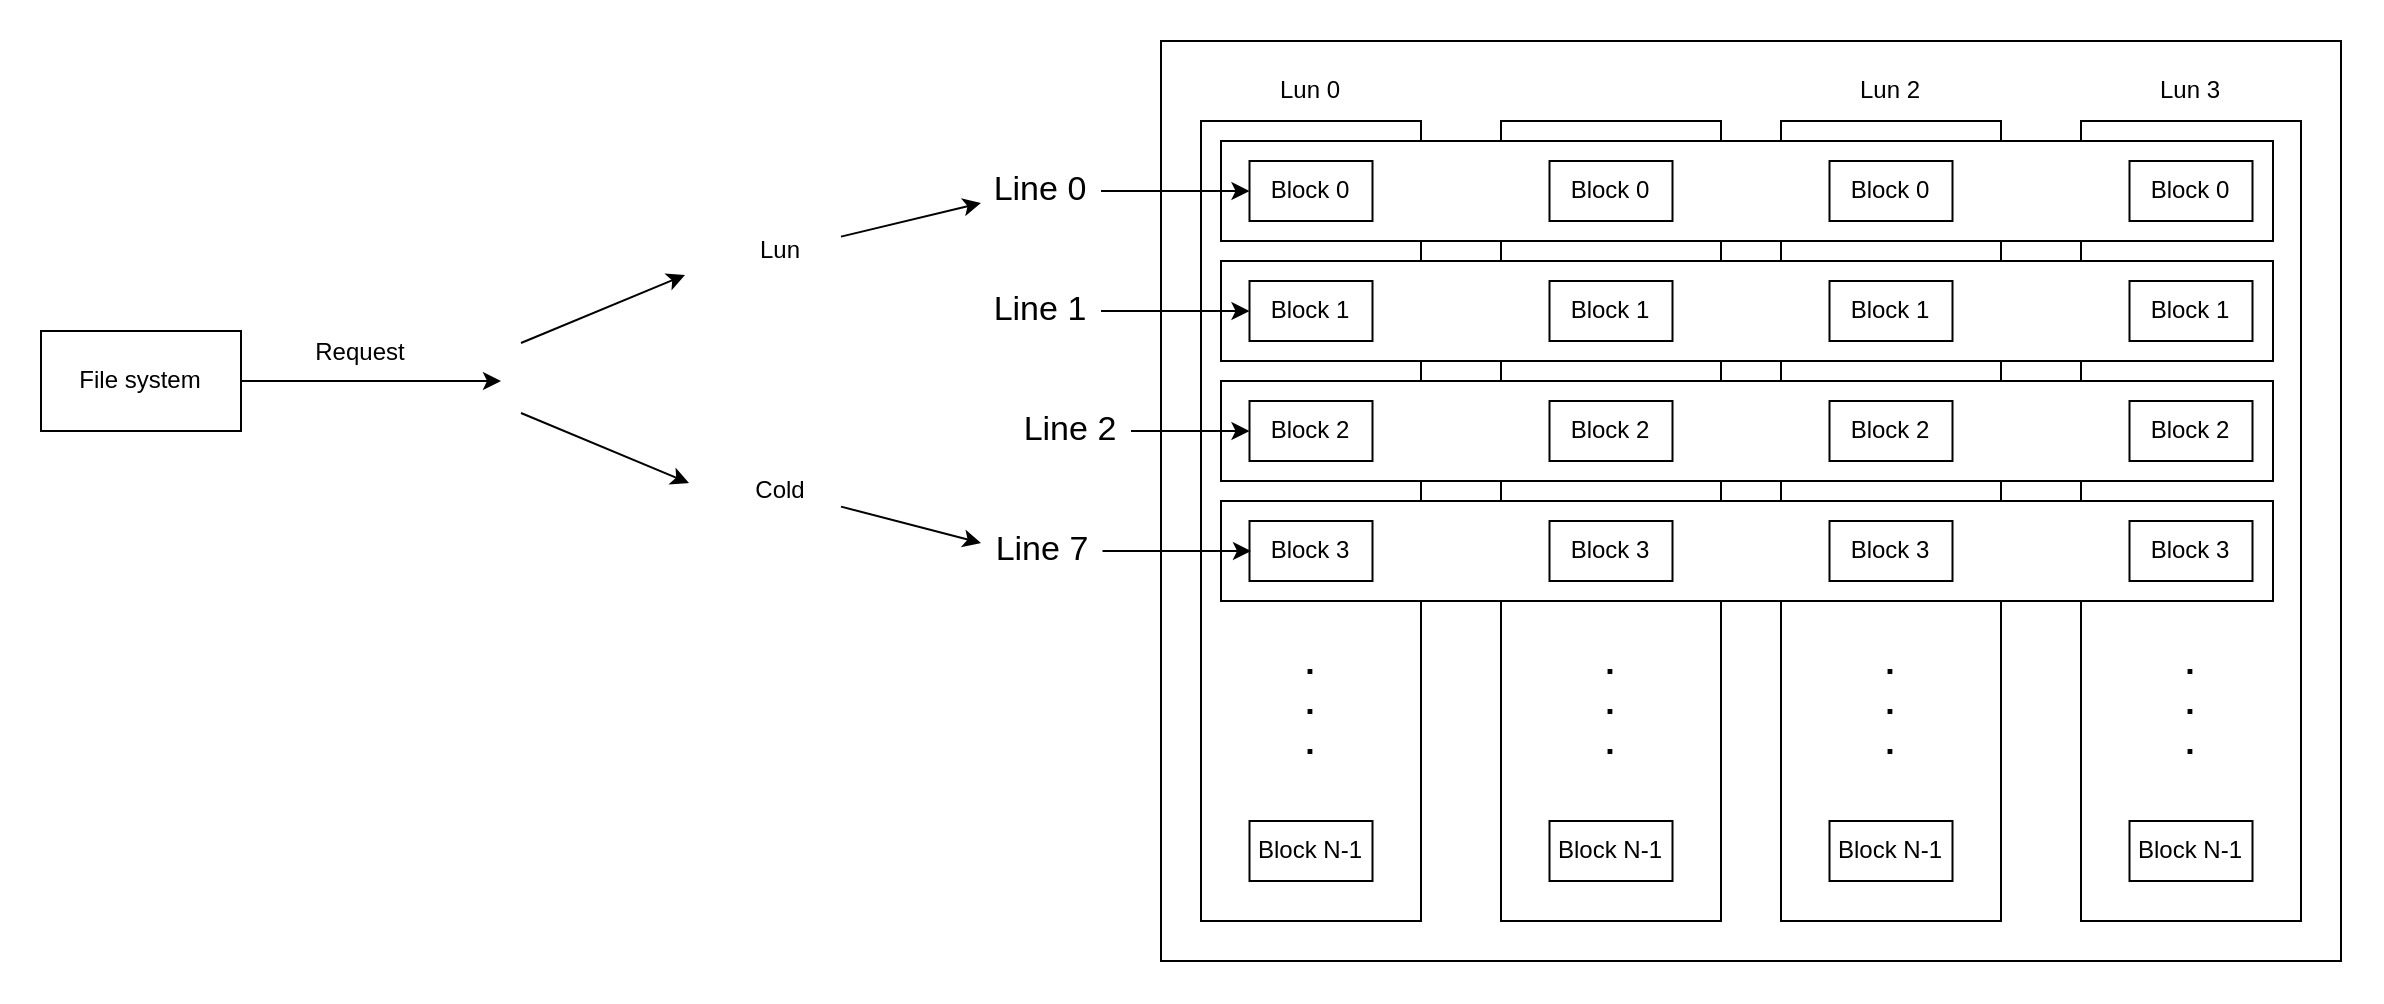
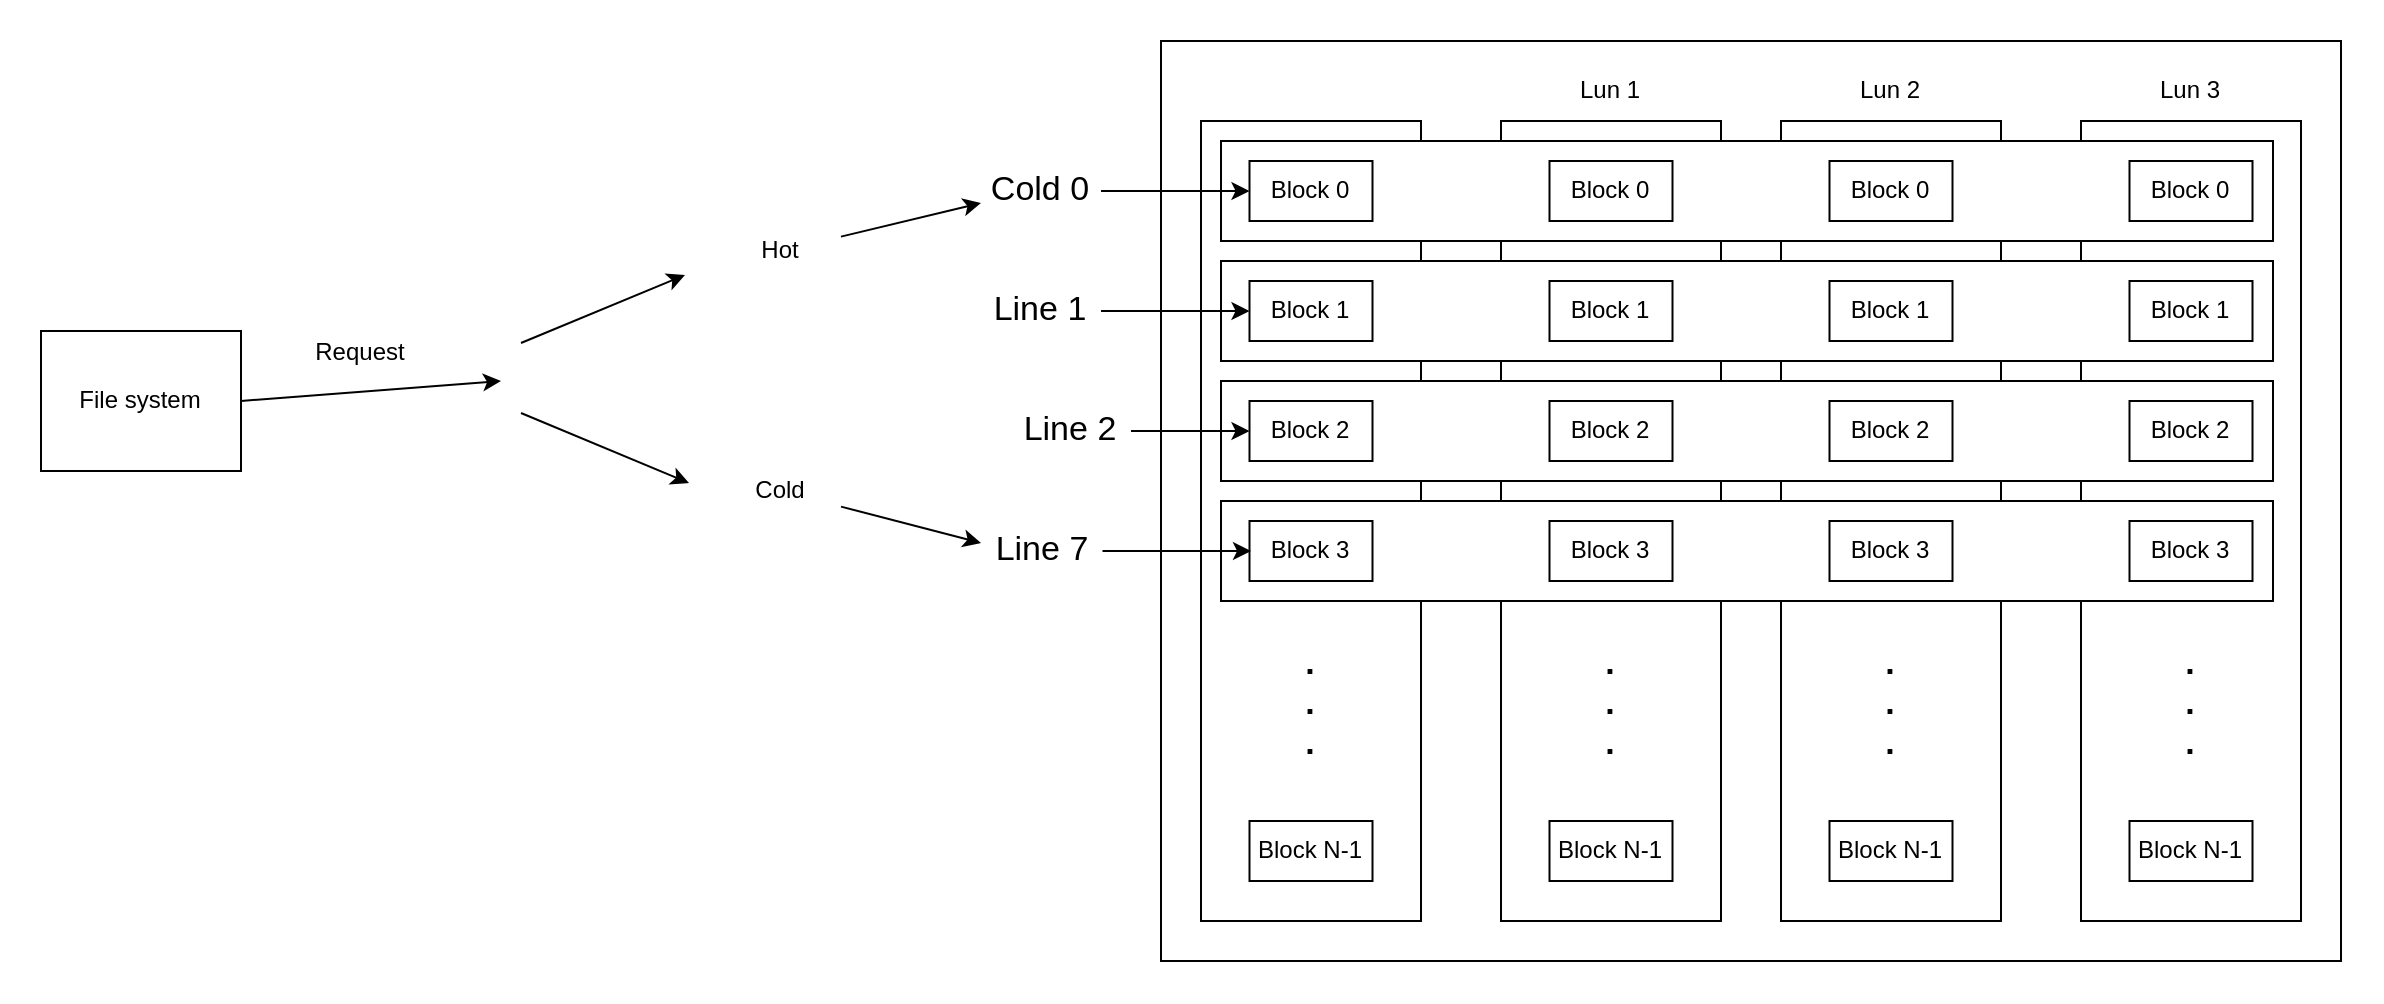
node "Lun 0": removed
node "Lun 1": added
node "Line 0": label "Line 0" -> "Cold 0"
node "Lun": label "Lun" -> "Hot"
node "File system": size 200x100 -> 200x140
